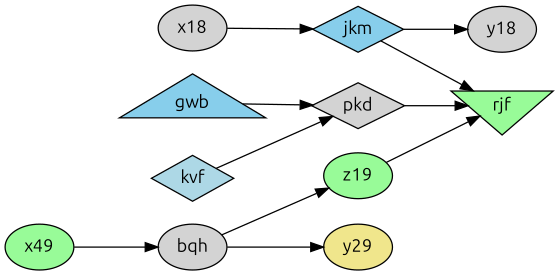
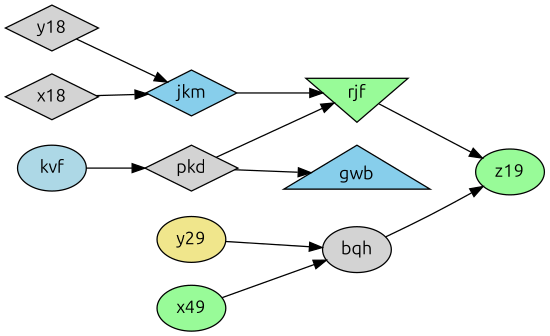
node "x18": shape ellipse -> diamond
edge "jkm" -> "y18": reversed
node "y18": shape ellipse -> diamond
edge "gwb" -> "pkd": reversed
edge "z19" -> "rjf": reversed
node "kvf": shape diamond -> ellipse
edge "bqh" -> "y29": reversed
